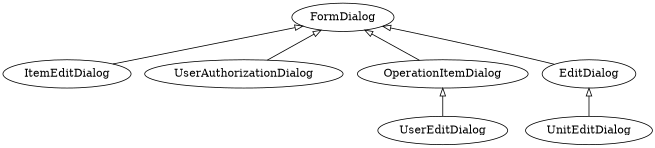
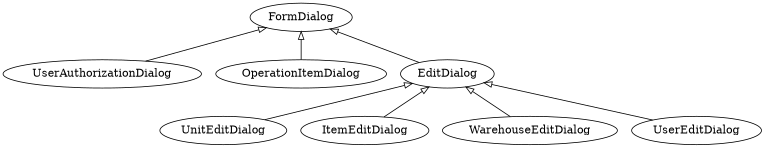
edge "ItemEditDialog" -> "FormDialog": now "ItemEditDialog" -> "EditDialog"
edge "UserEditDialog" -> "OperationItemDialog": now "UserEditDialog" -> "EditDialog"
node "WarehouseEditDialog": added
